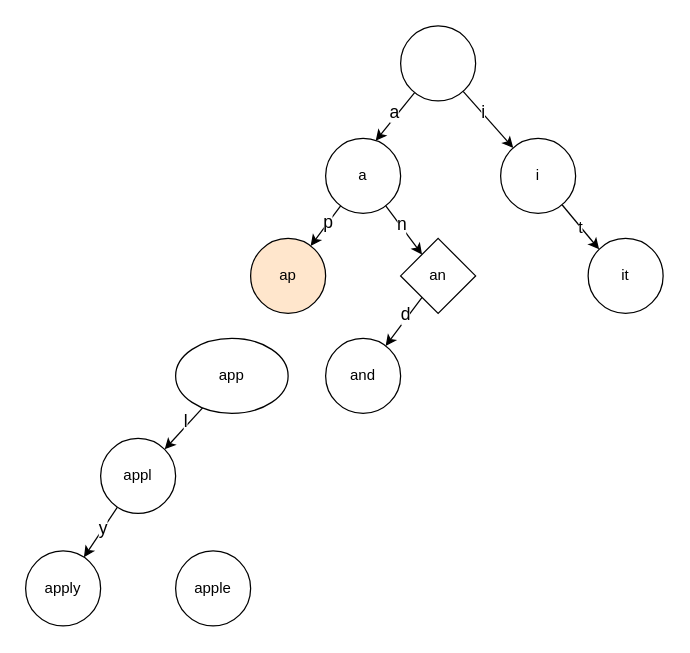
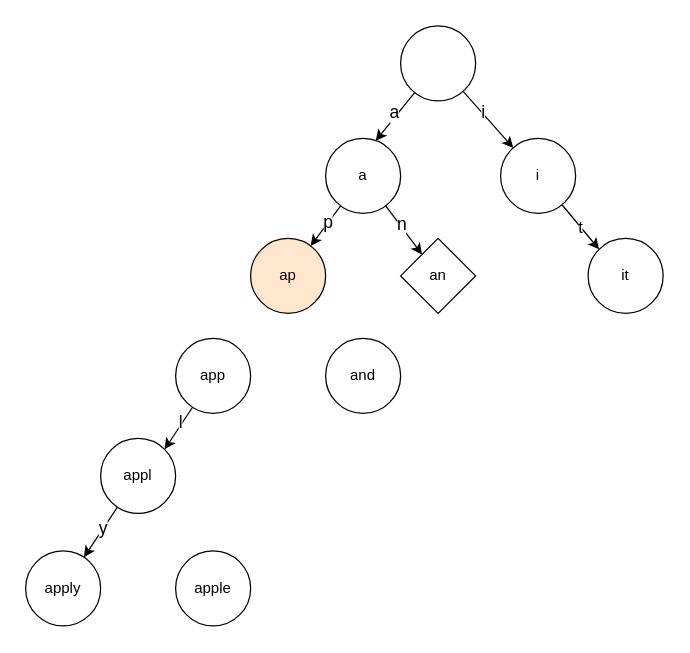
edge "an" -> "and": removed, label "d"
node "app": size 113x75 -> 75x75
